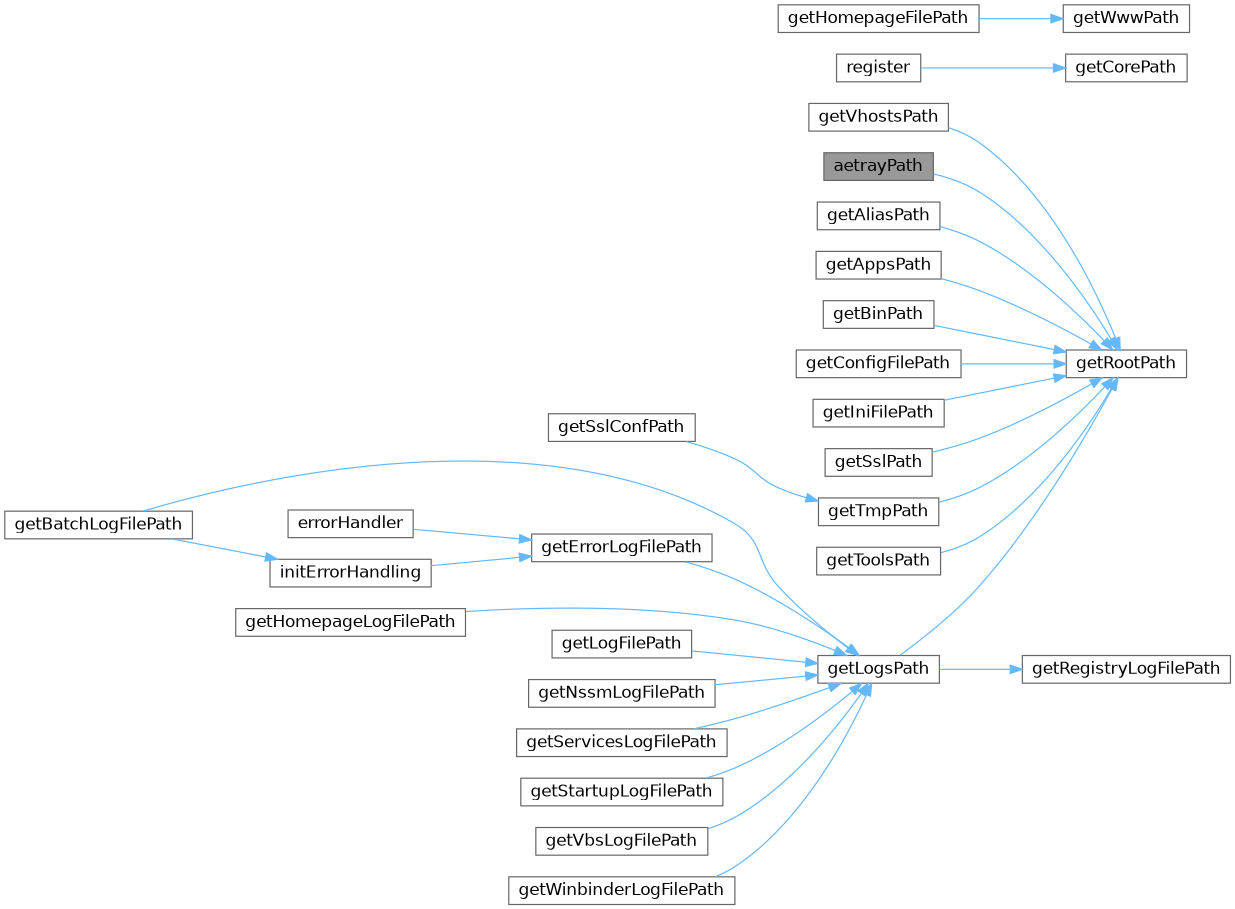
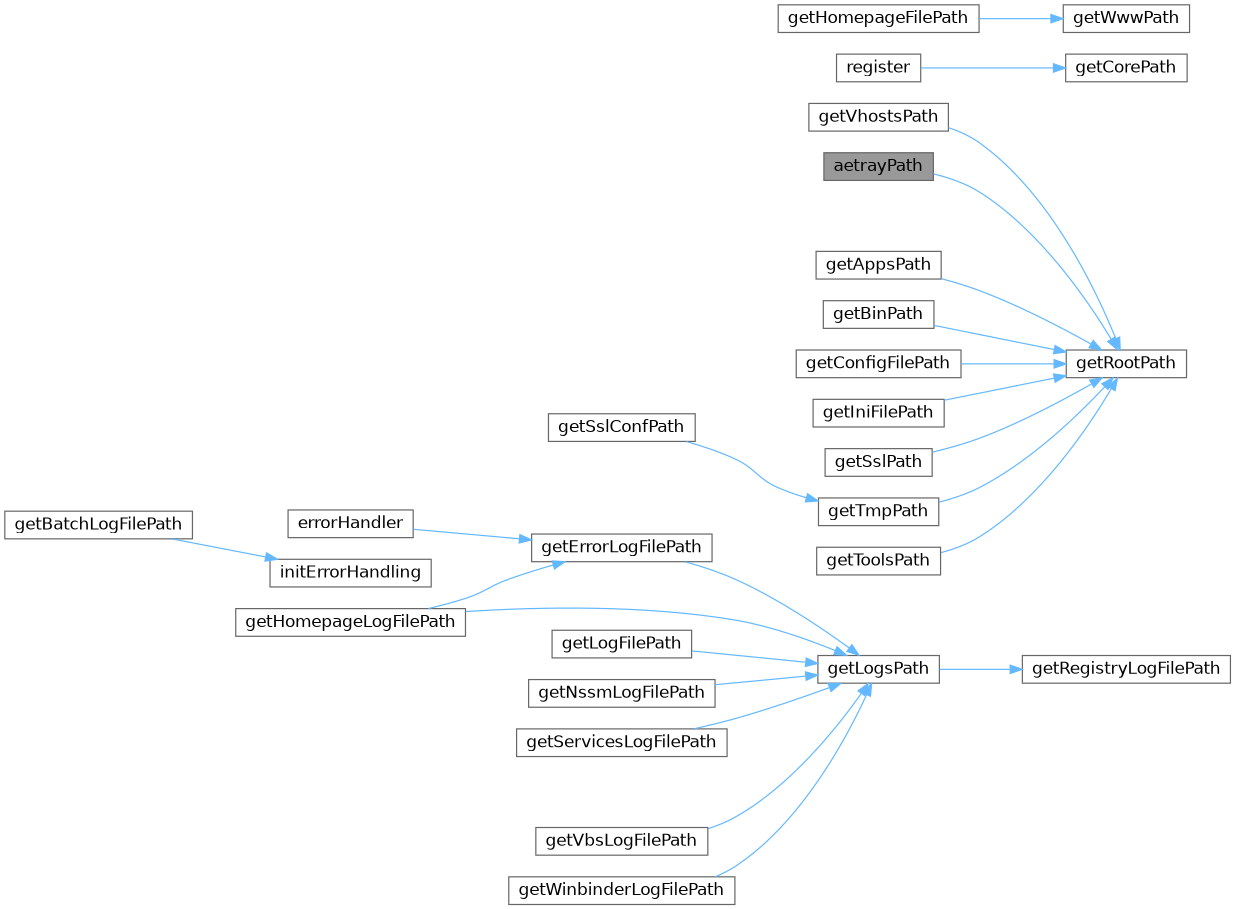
node "getAliasPath": removed
edge "getBatchLogFilePath" -> "getLogsPath": removed
edge "getLogsPath" -> "getRootPath": removed
edge "initErrorHandling" -> "getErrorLogFilePath": now "getHomepageLogFilePath" -> "getErrorLogFilePath"
node "getStartupLogFilePath": removed
